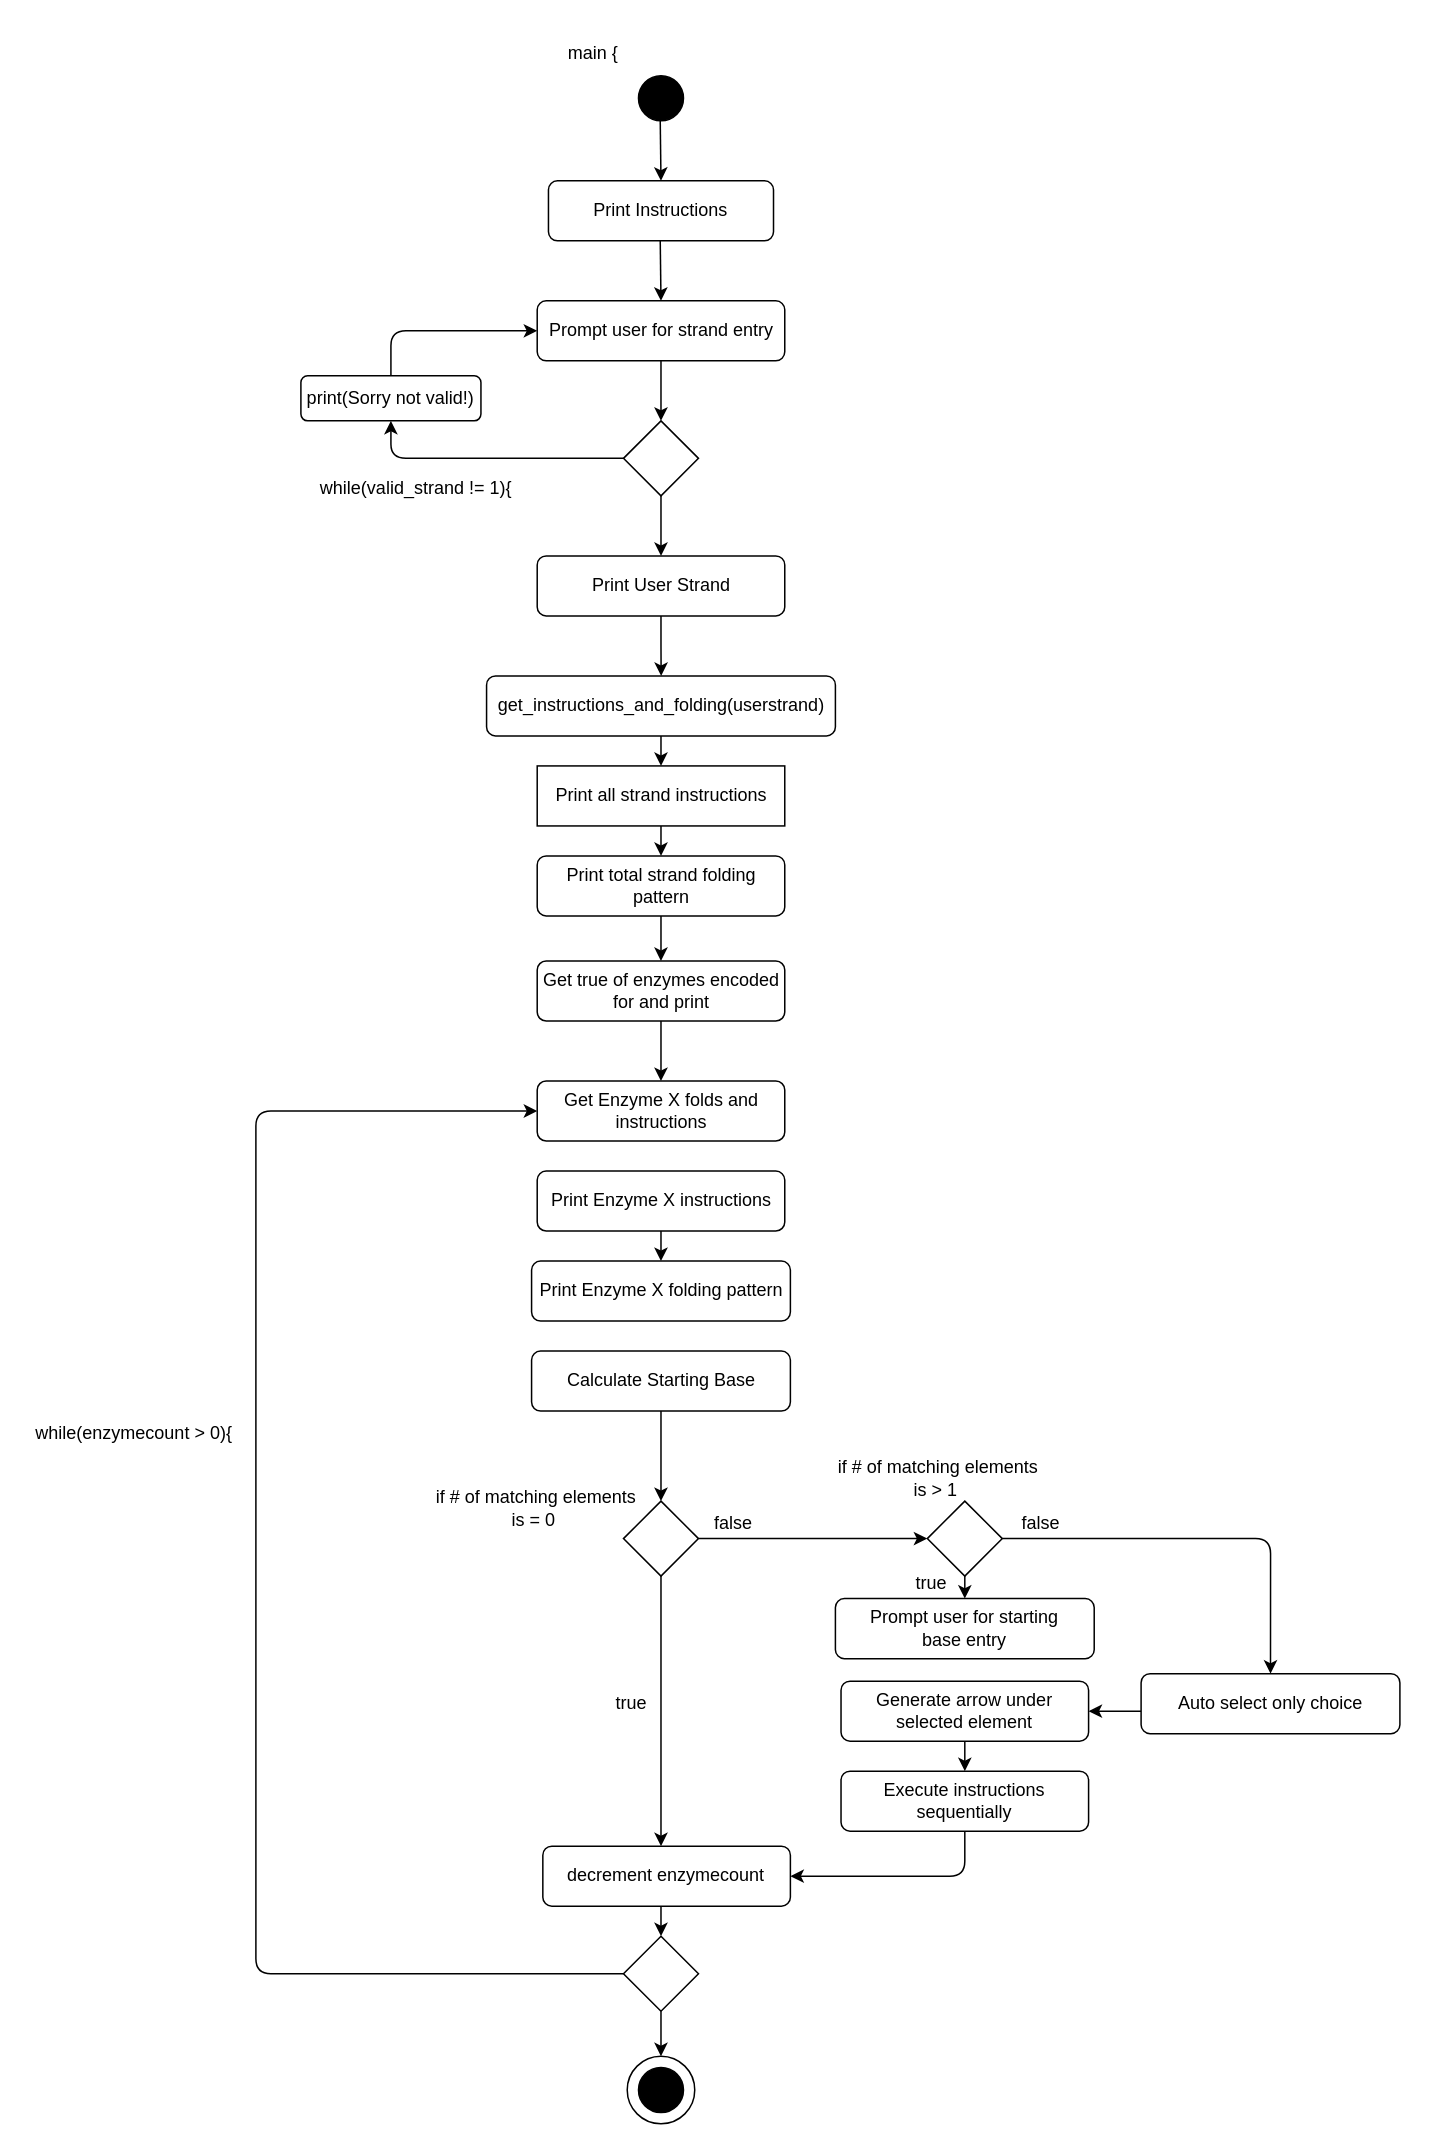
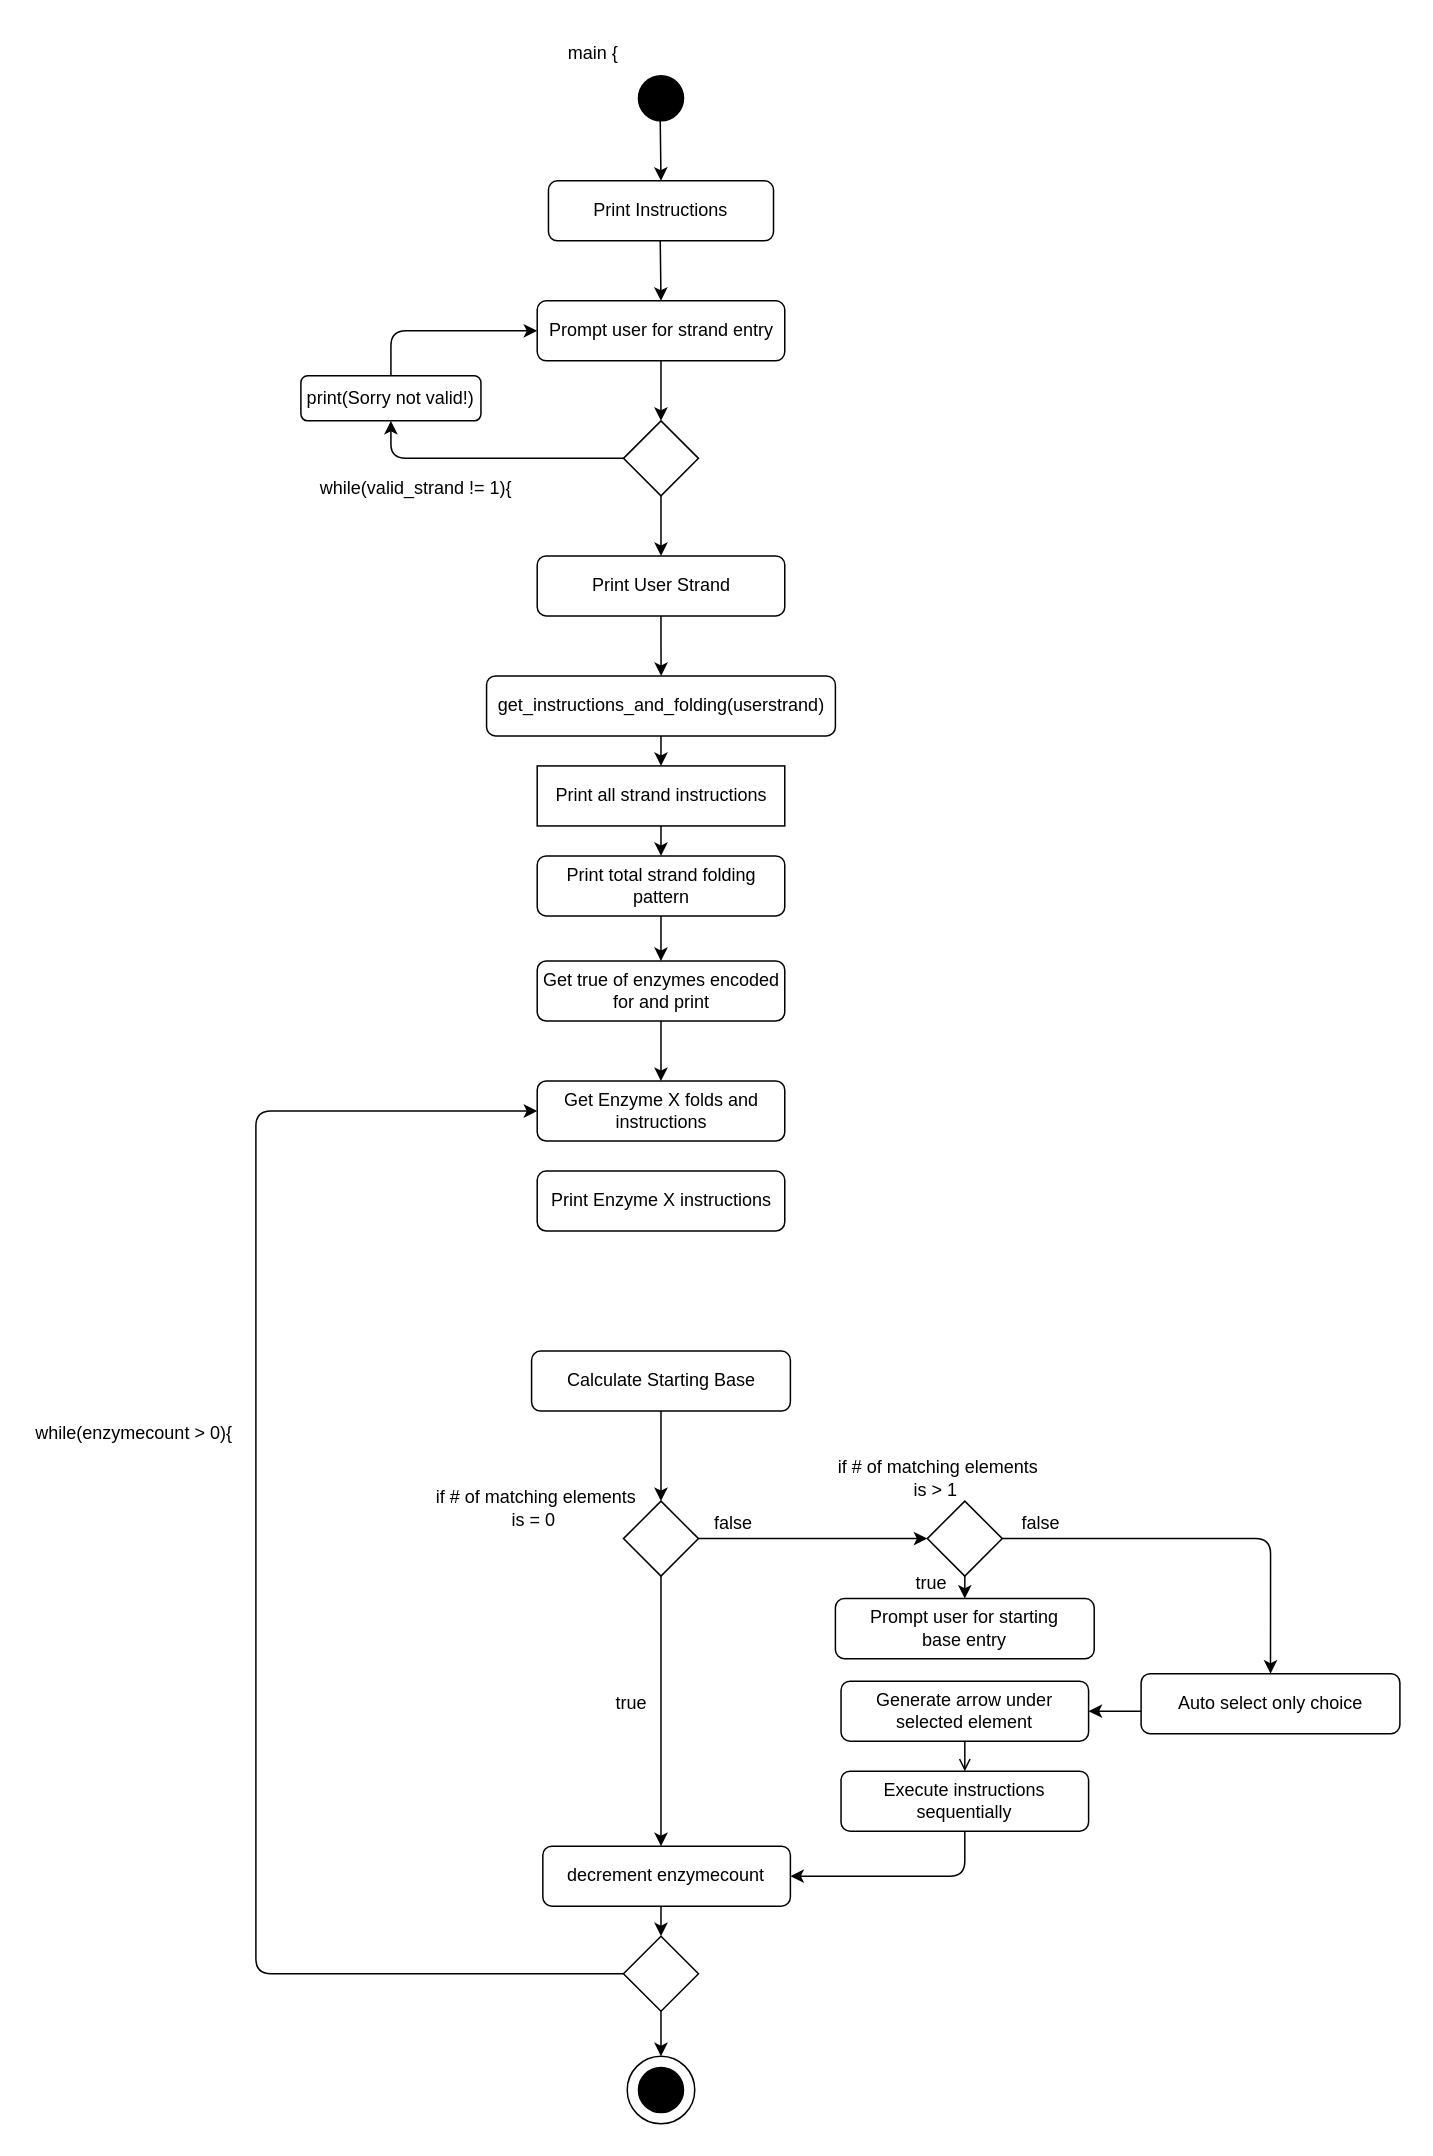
edge "Print Enzyme X instructions" -> "Print Enzyme X folding pattern": removed
node "Print Enzyme X folding pattern": removed
edge "Generate arrow under selected element" -> "Execute instructions sequentially": arrowhead classic -> open
